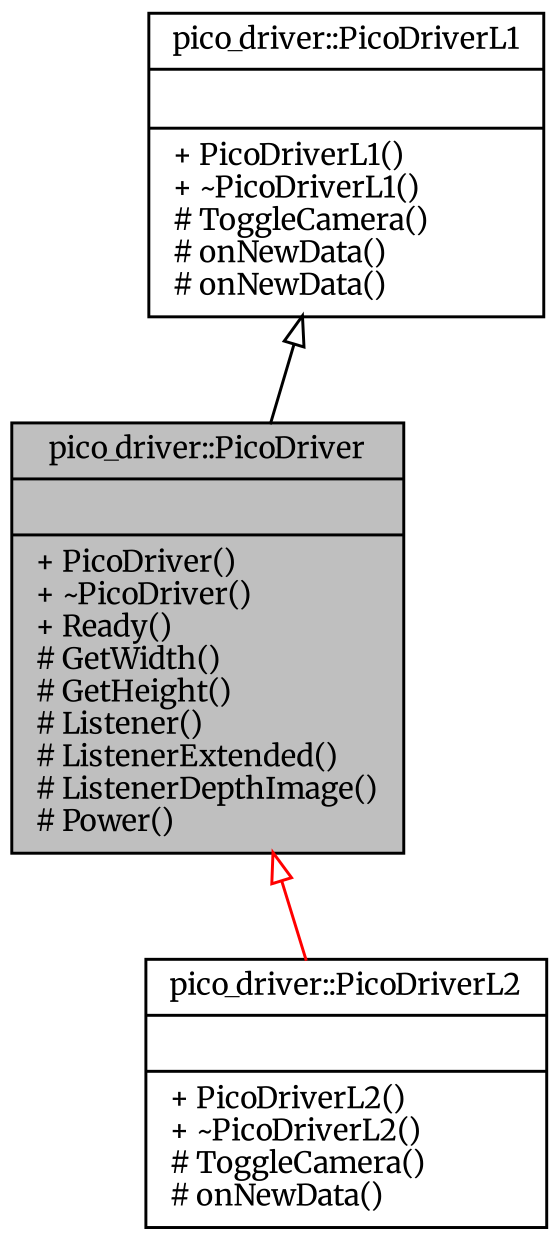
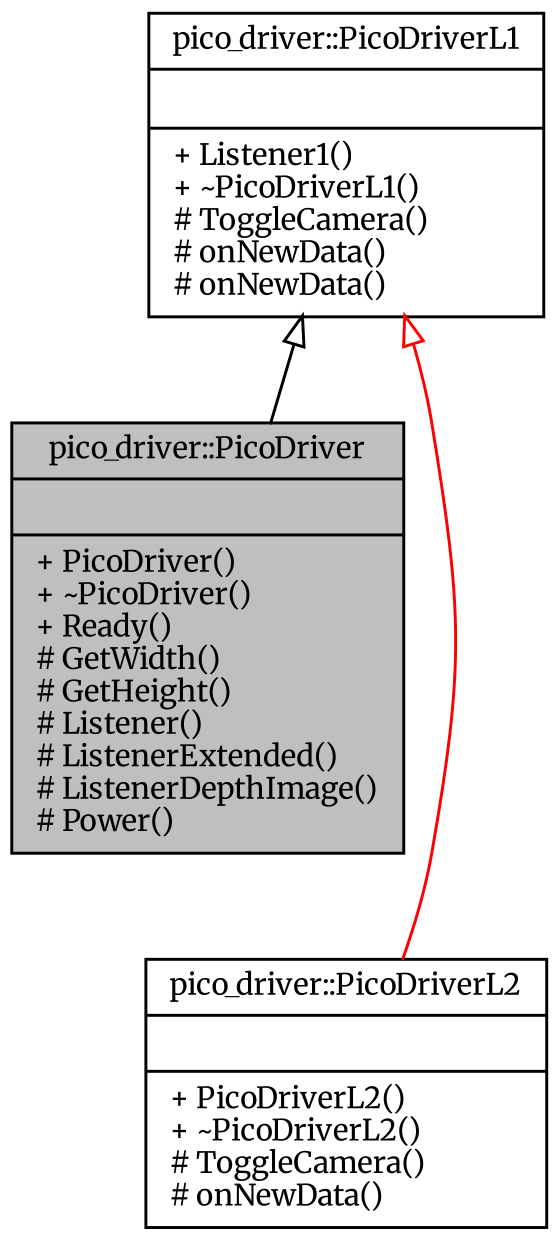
node "pico_driver::PicoDriverL1": text "+ PicoDriverL1()" -> "+ Listener1()"
edge "pico_driver::PicoDriverL2" -> "pico_driver::PicoDriver": now "pico_driver::PicoDriverL2" -> "pico_driver::PicoDriverL1"
